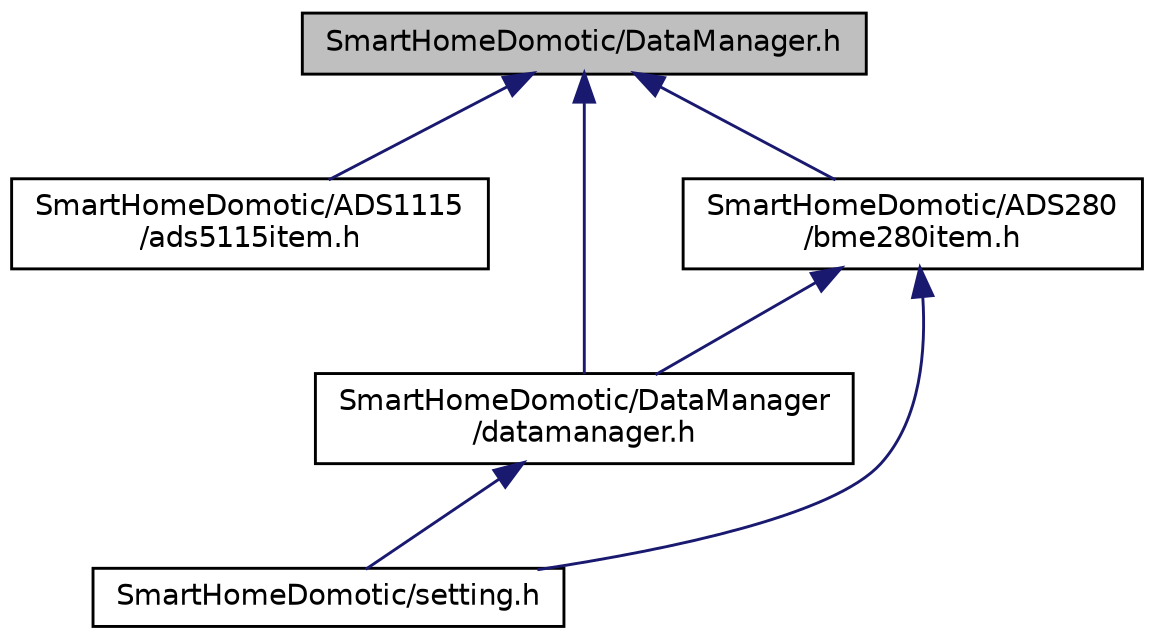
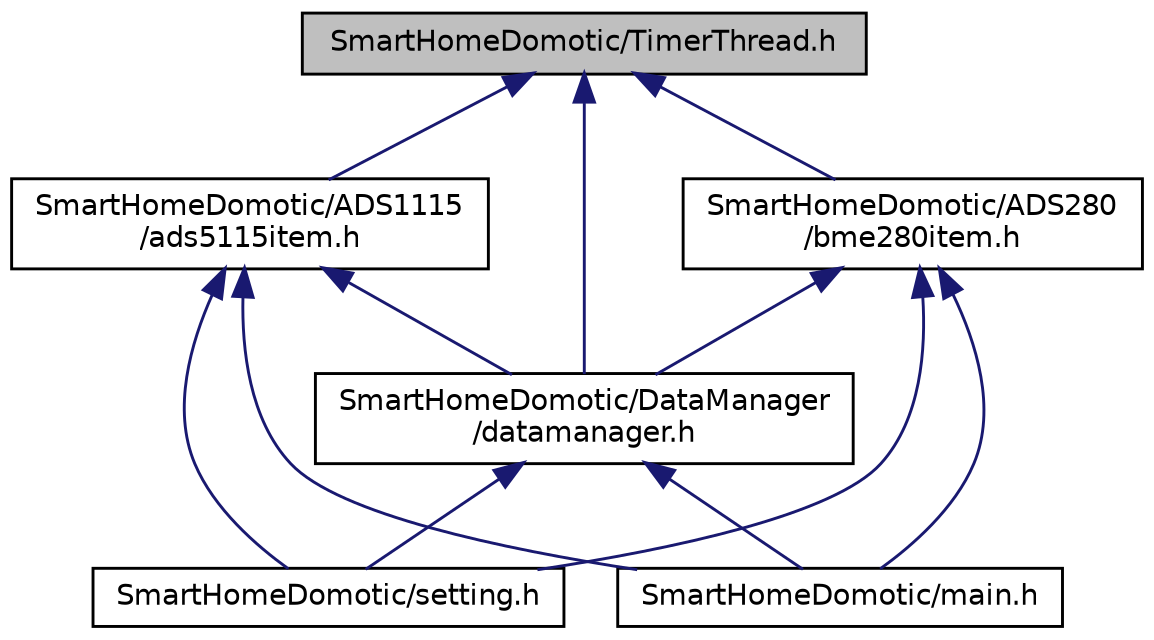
node "SmartHomeDomotic/DataManager.h": label "SmartHomeDomotic/DataManager.h" -> "SmartHomeDomotic/TimerThread.h"
edge "SmartHomeDomotic/DataManager /datamanager.h" -> "SmartHomeDomotic/ADS1115 /ads5115item.h": added
edge "SmartHomeDomotic/setting.h" -> "SmartHomeDomotic/ADS1115 /ads5115item.h": added
node "SmartHomeDomotic/main.h": added
